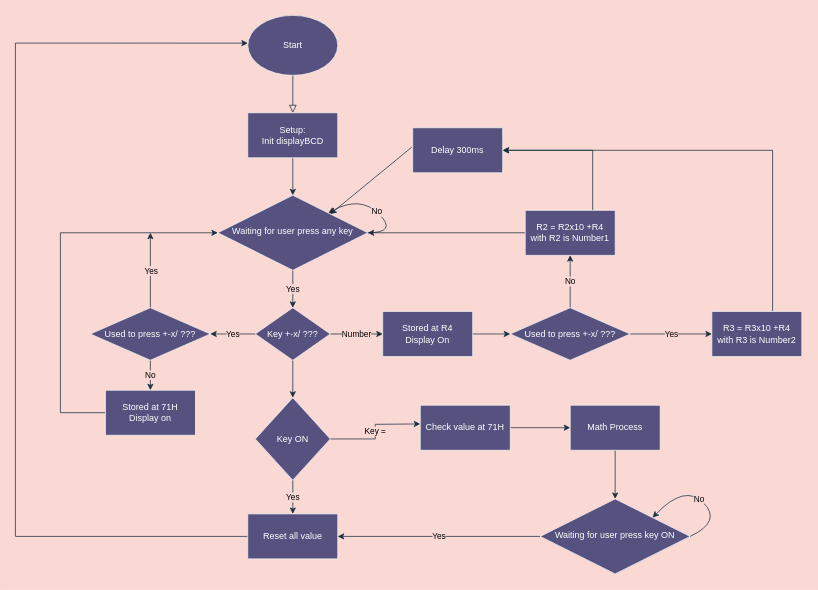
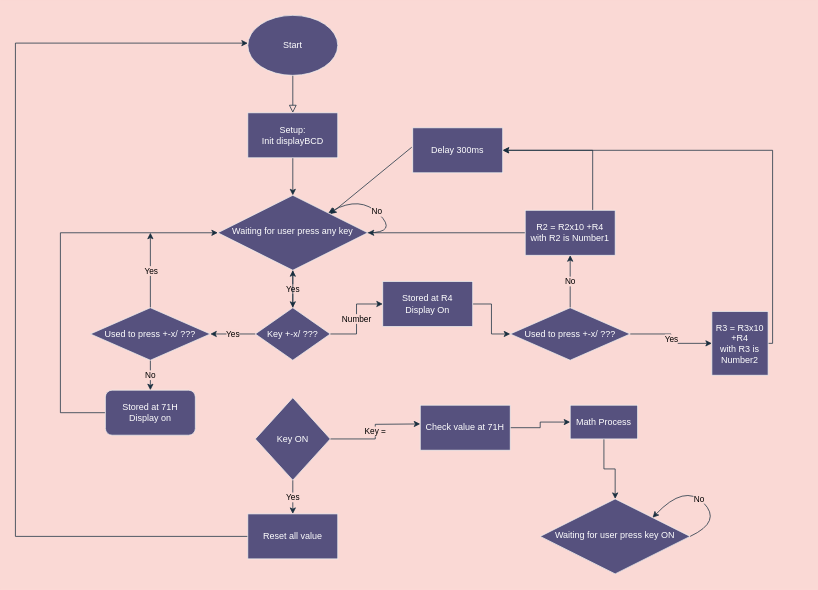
node "Stored at R4 Display On": moved (428, 334) -> (428, 304)
node "R3 = R3x10 +R4 with R3 is Number2": size 90x45 -> 56x64
edge "Key +-x/ ???" -> "Key ON": now "Key +-x/ ???" -> "Waiting for user press any key"
node "Stored at 71H Display on": shape rectangle -> rounded rectangle
node "Math Process": size 90x45 -> 68x34
edge "Waiting for user press key ON" -> "Reset all value": removed, label "Yes"
